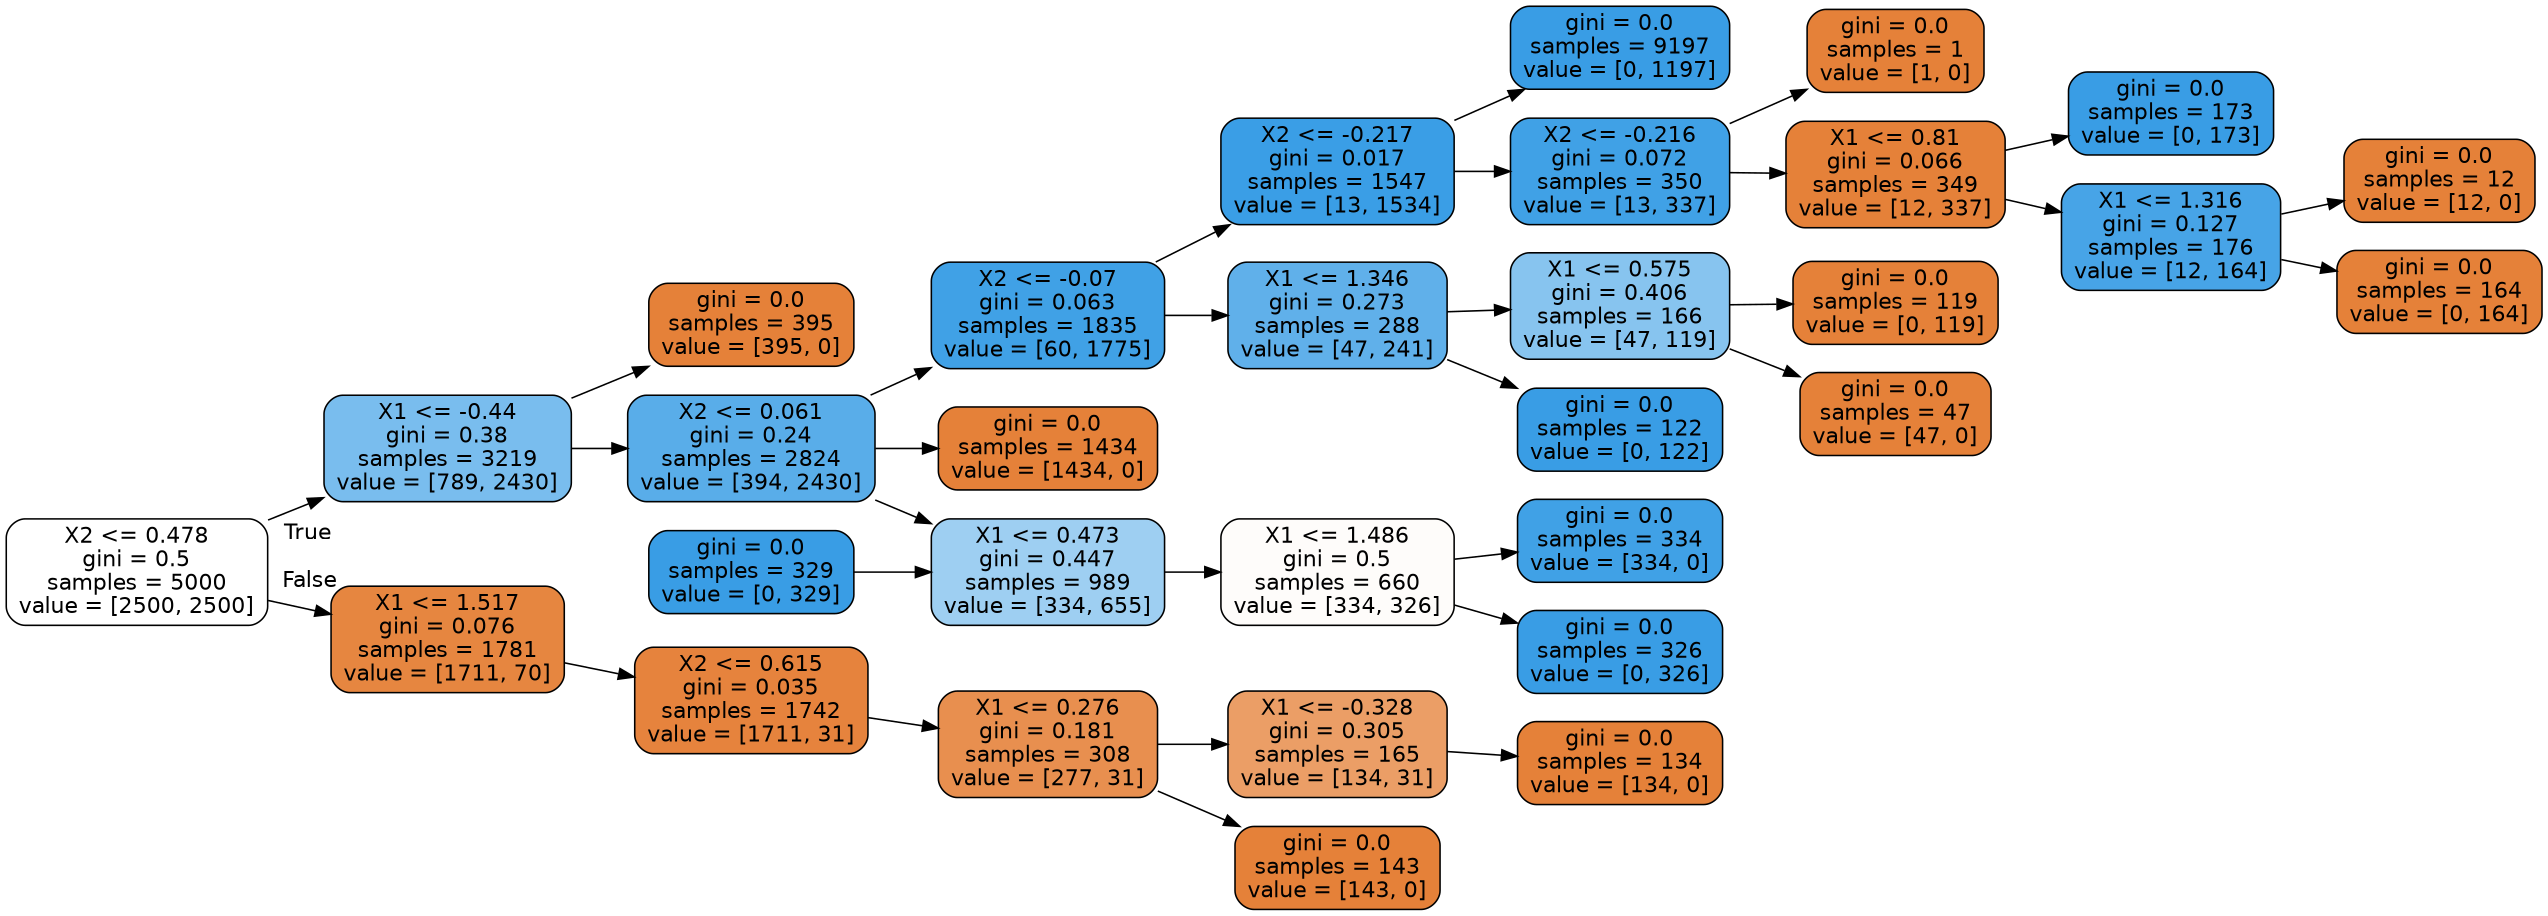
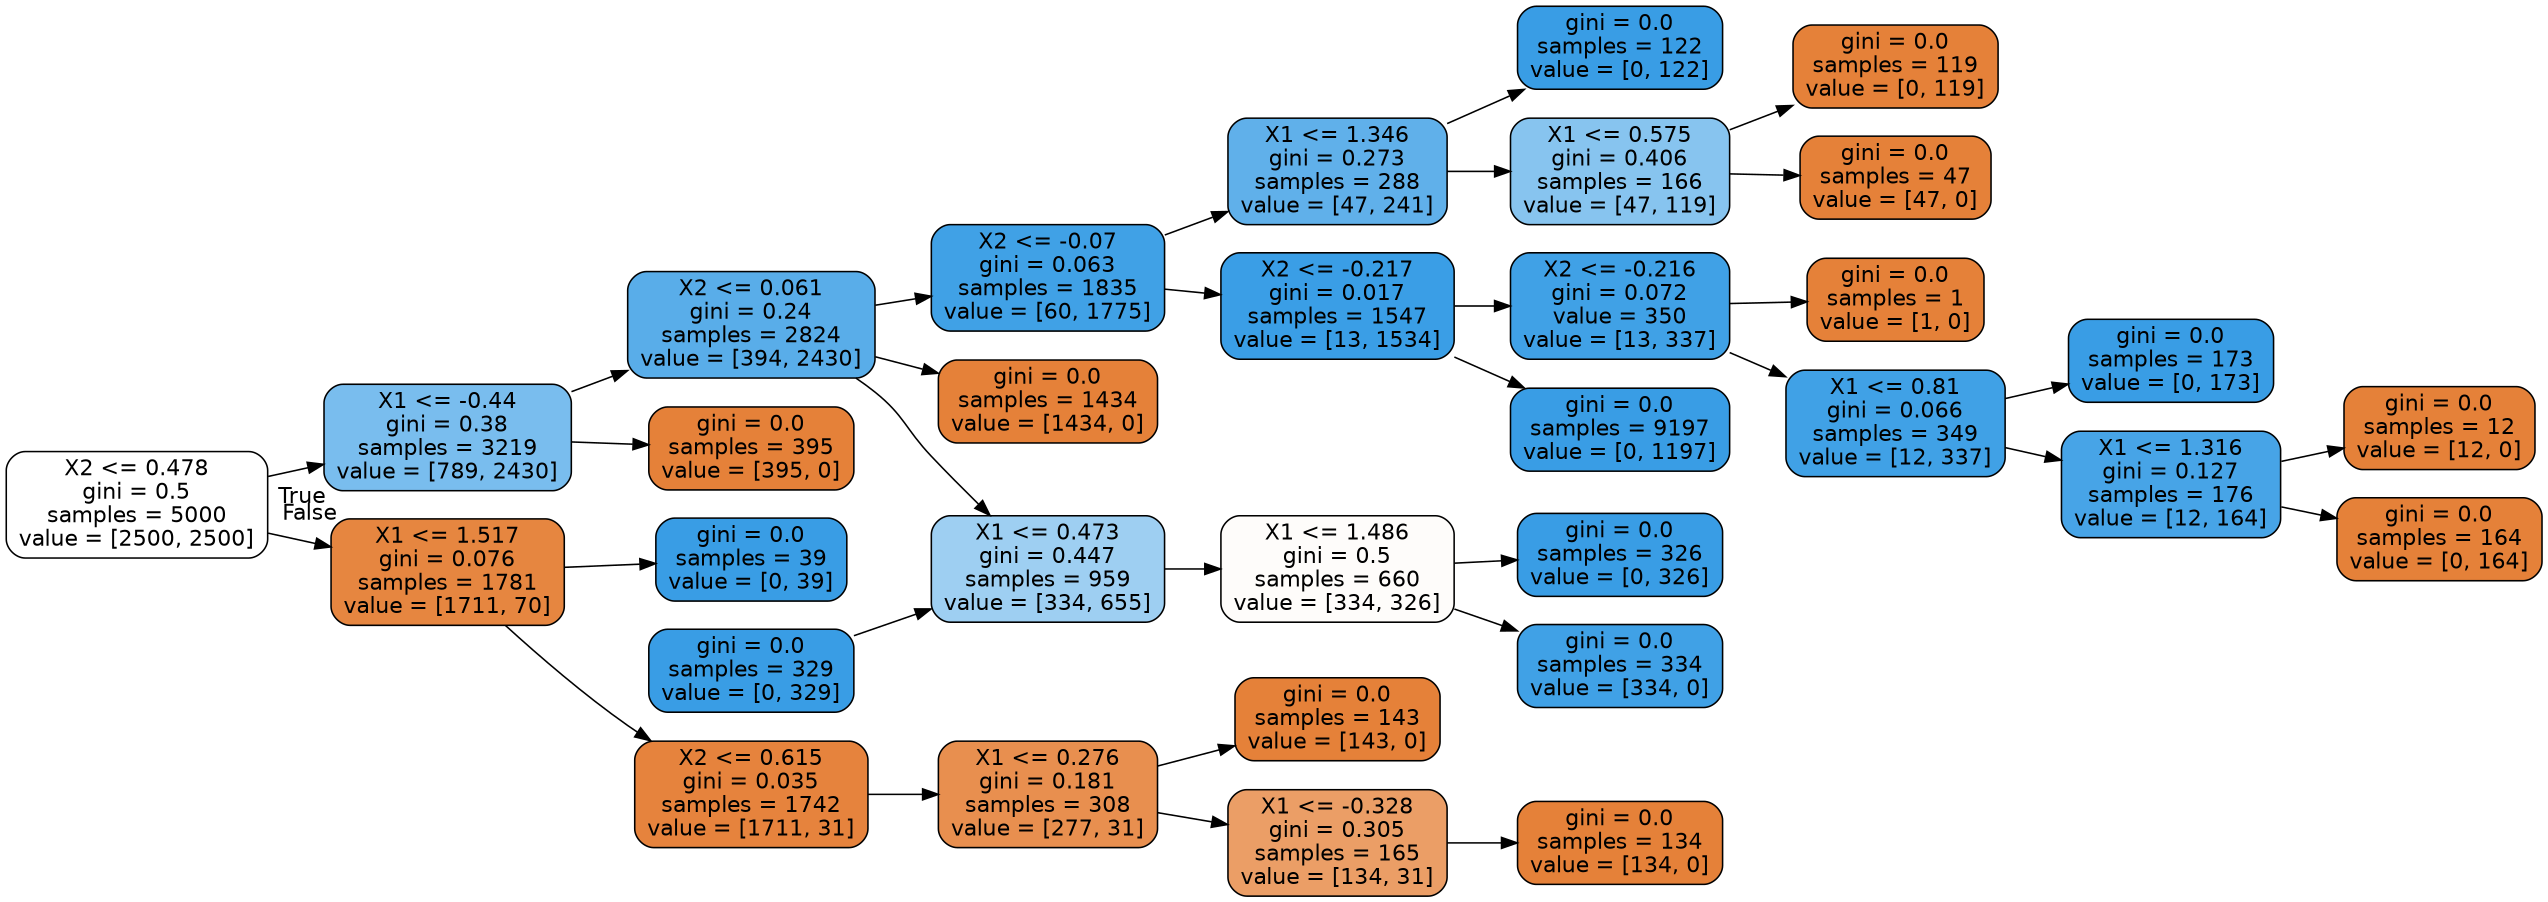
node "X2 <= -0.216 gini = 0.072 samples = 350 value = [13, 337]": label "X2 <= -0.216 gini = 0.072 samples = 350 value = [13, 337]" -> "X2 <= -0.216 gini = 0.072 value = 350 value = [13, 337]"
node "X1 <= 0.81 gini = 0.066 samples = 349 value = [12, 337]": fillcolor #e58139ff -> #399de5f6
node "gini = 0.0 samples = 39 value = [0, 39]": added
node "X1 <= 0.473 gini = 0.447 samples = 989 value = [334, 655]": label "X1 <= 0.473 gini = 0.447 samples = 989 value = [334, 655]" -> "X1 <= 0.473 gini = 0.447 samples = 959 value = [334, 655]"
